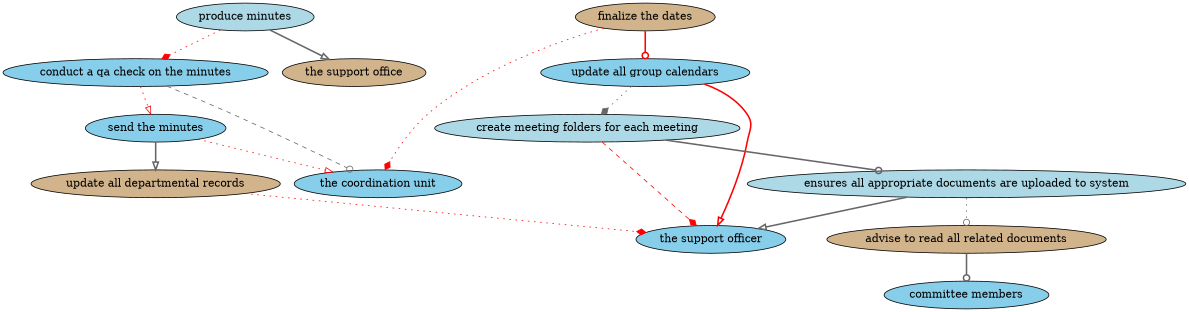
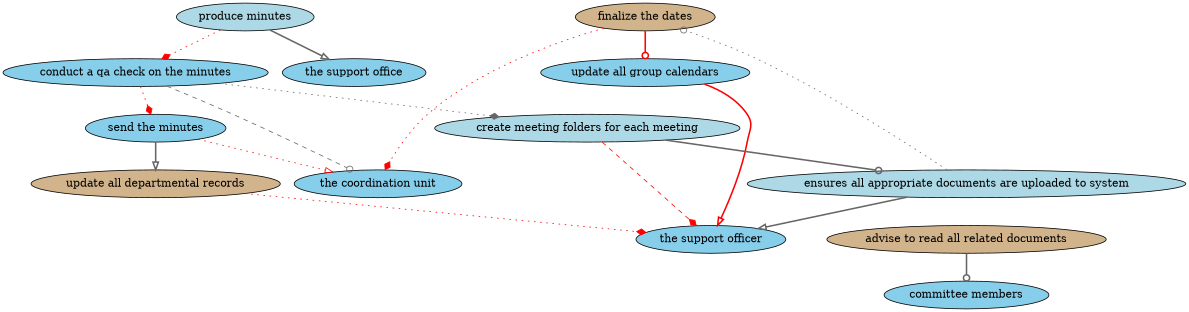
node "the support office": fillcolor tan -> skyblue
edge "conduct a qa check on the minutes" -> "send the minutes": arrowhead onormal -> diamond
edge "update all group calendars" -> "create meeting folders for each meeting": now "conduct a qa check on the minutes" -> "create meeting folders for each meeting"
edge "ensures all appropriate documents are uploaded to system" -> "advise to read all related documents": now "ensures all appropriate documents are uploaded to system" -> "finalize the dates"
